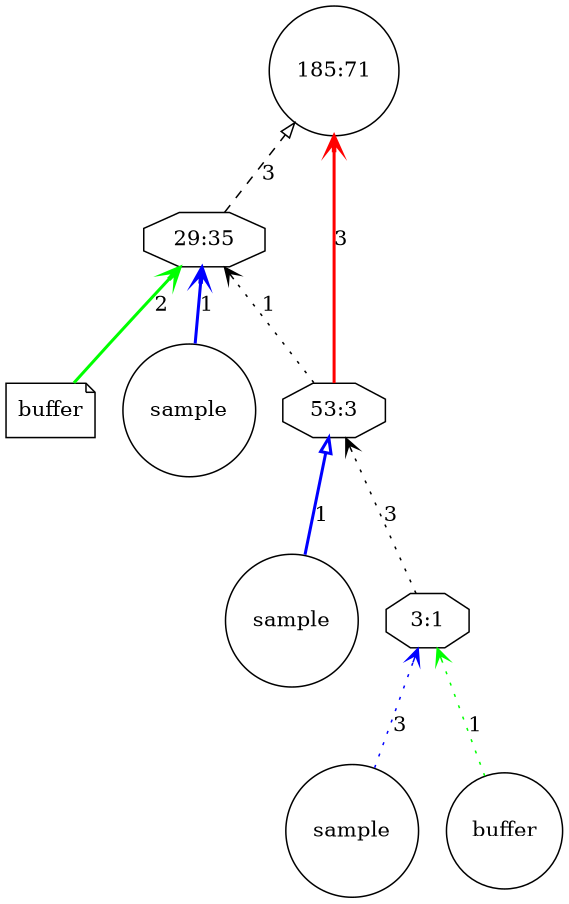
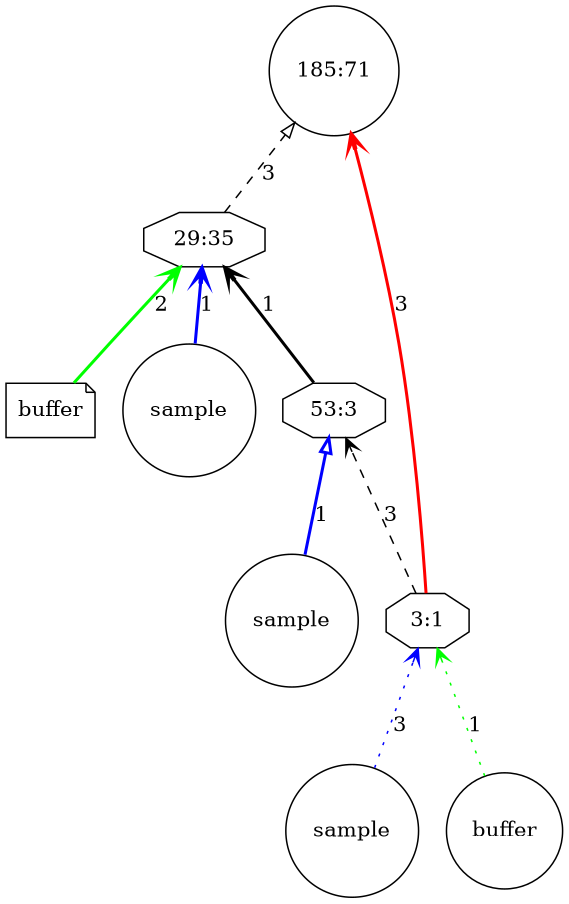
edge "53:3" -> "185:71": now "3:1" -> "185:71"
edge "53:3" -> "29:35": style dotted -> bold
edge "3:1" -> "53:3": style dotted -> dashed
